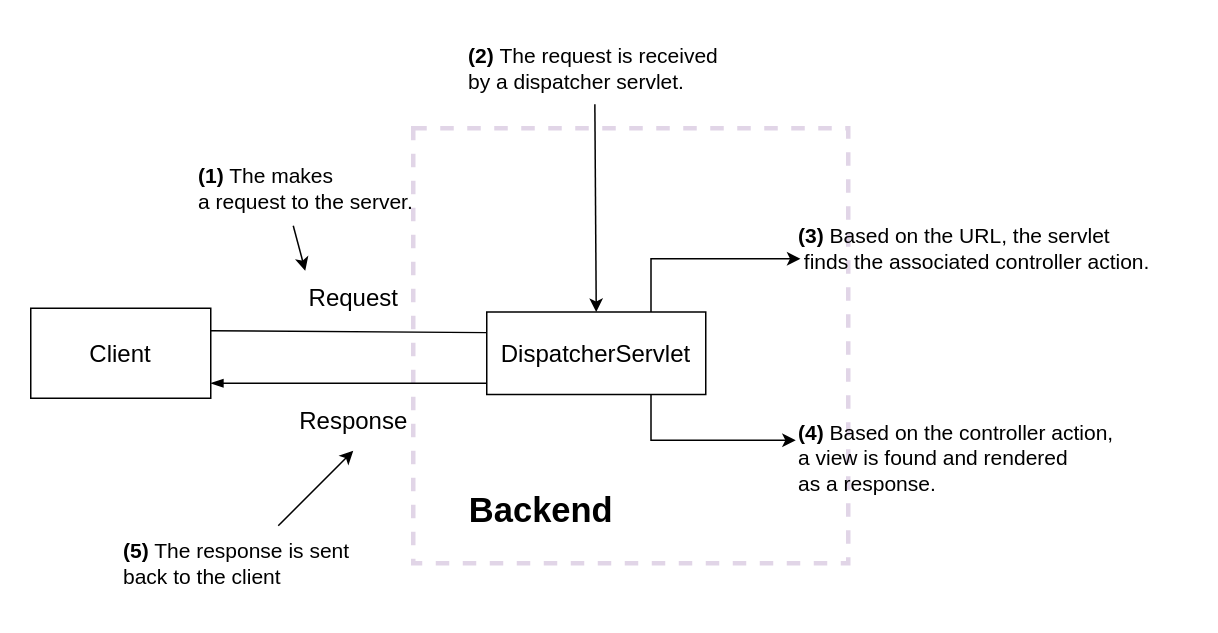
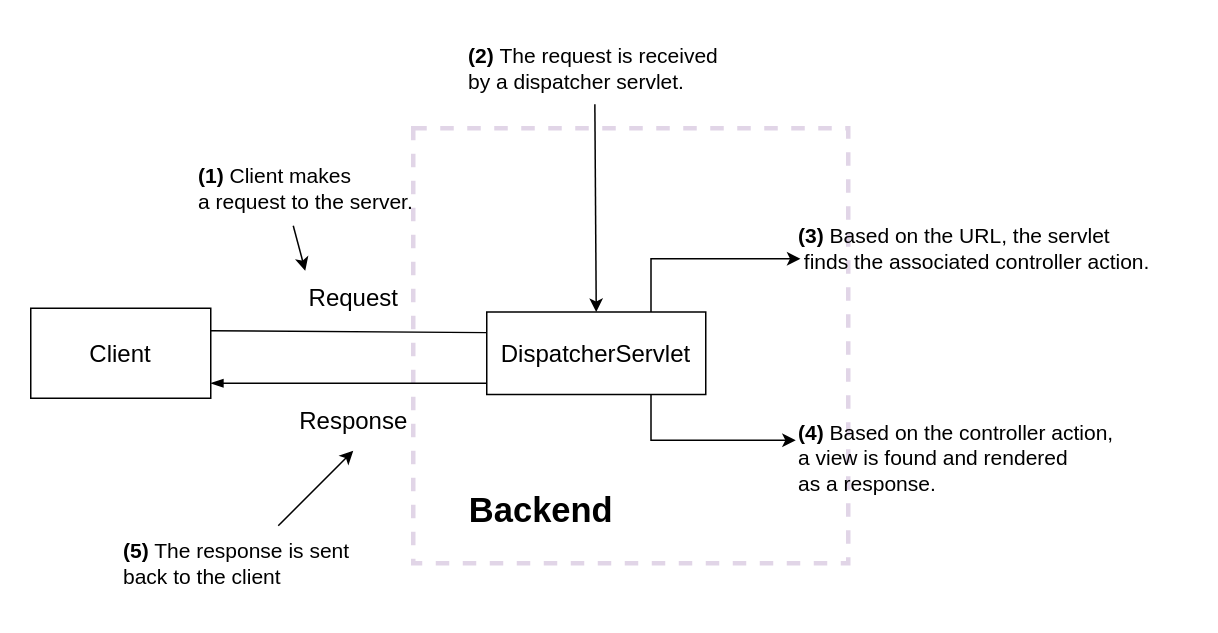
node "(1) The makes a request to the server.": label "(1) The makes a request to the server." -> "(1) Client makes a request to the server."
